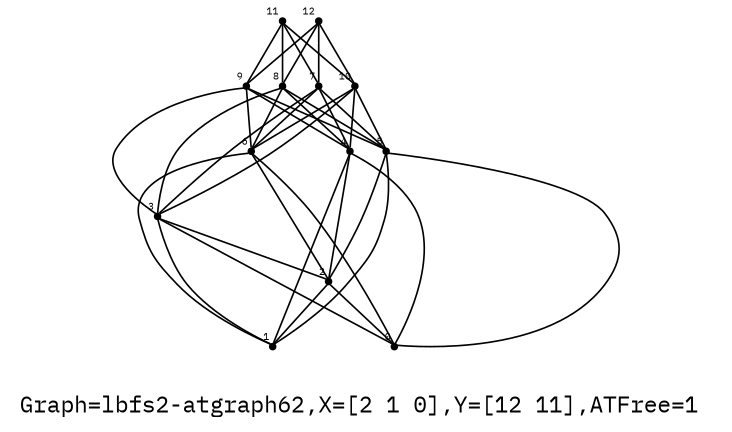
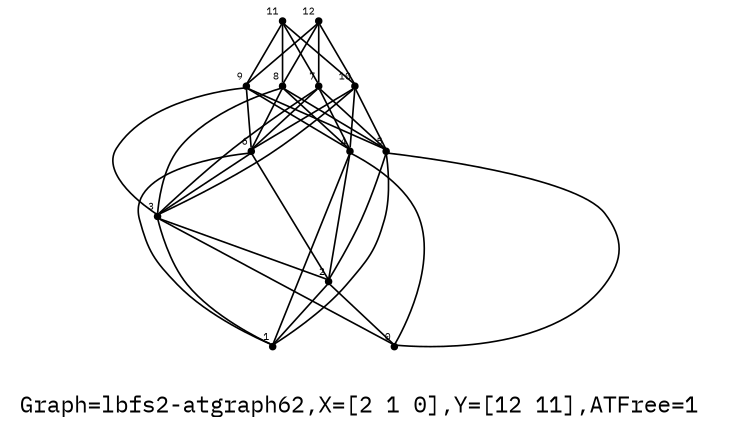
edge "6" -- "0": now "6" -- "3"
